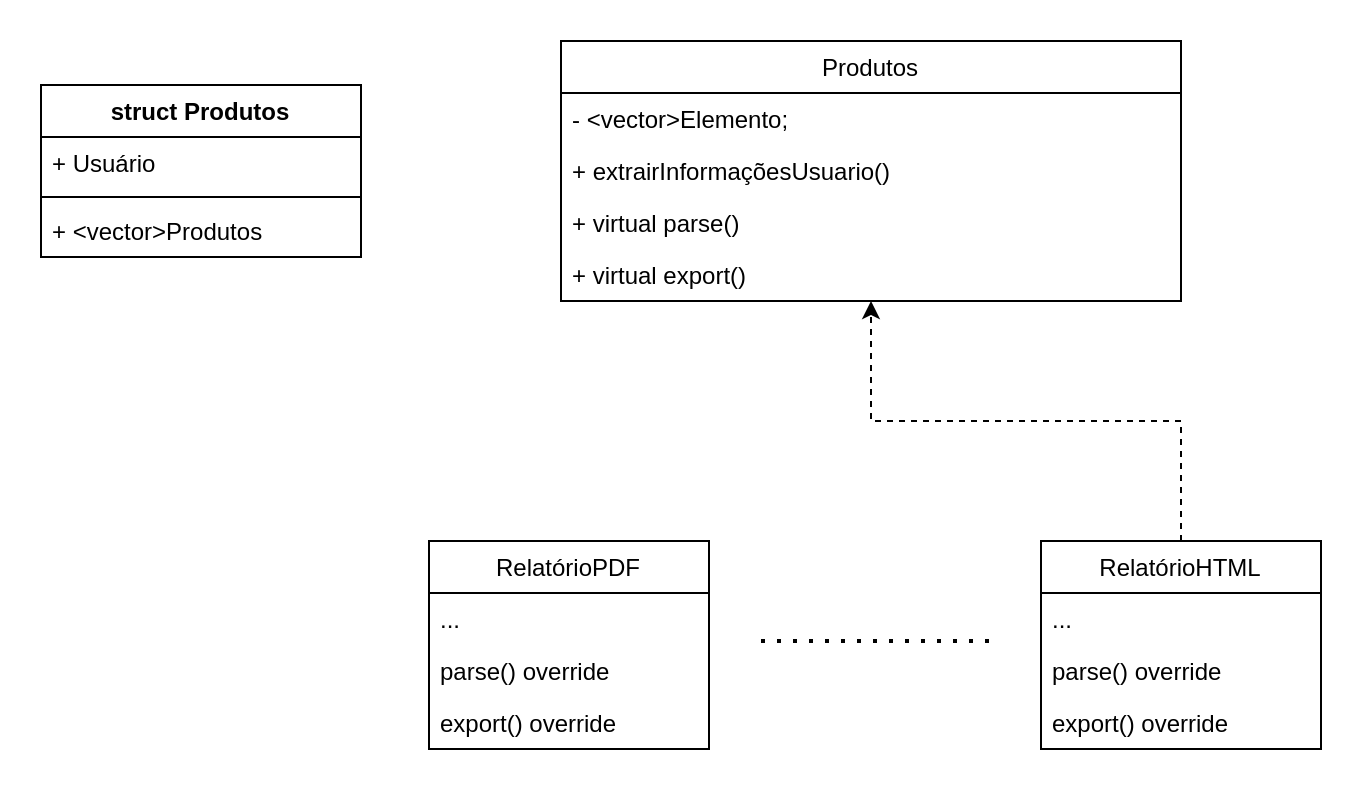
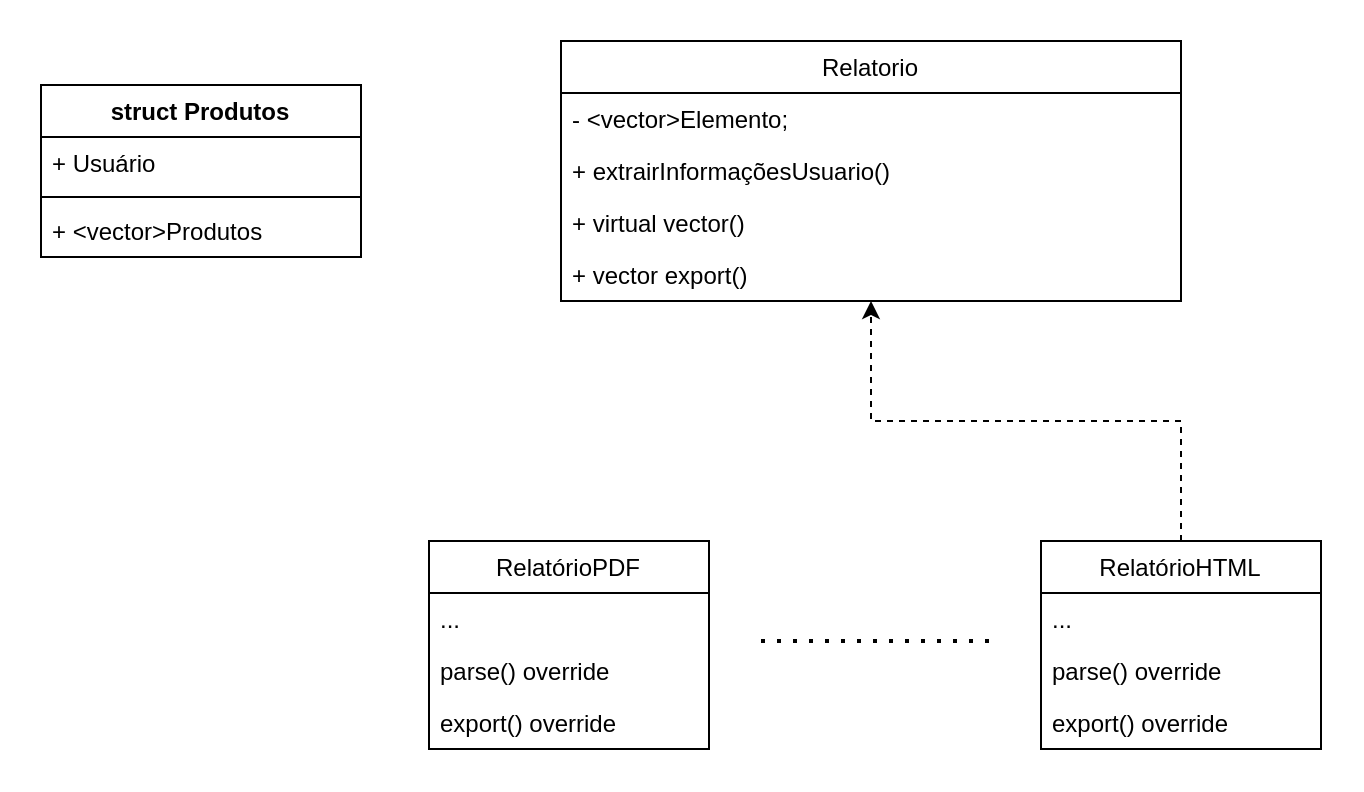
node "Produtos": label "Produtos" -> "Relatorio"
node "+ virtual parse()": label "+ virtual parse()" -> "+ virtual vector()"
node "+ virtual export()": label "+ virtual export()" -> "+ vector export()"
